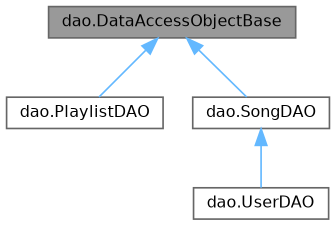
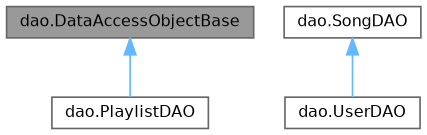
edge "dao.SongDAO" -> "dao.DataAccessObjectBase": removed
